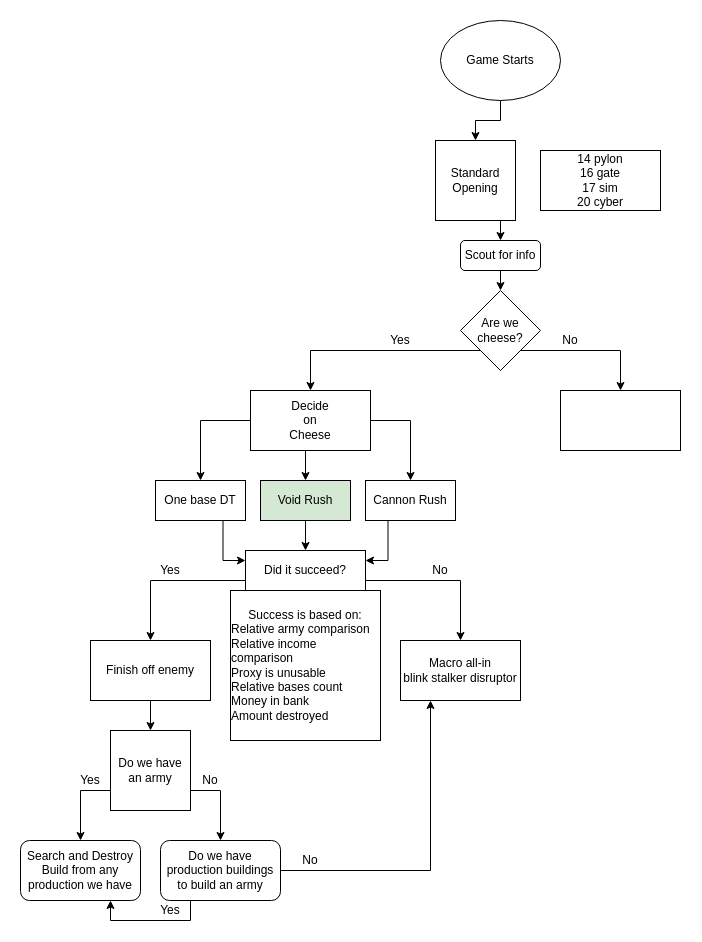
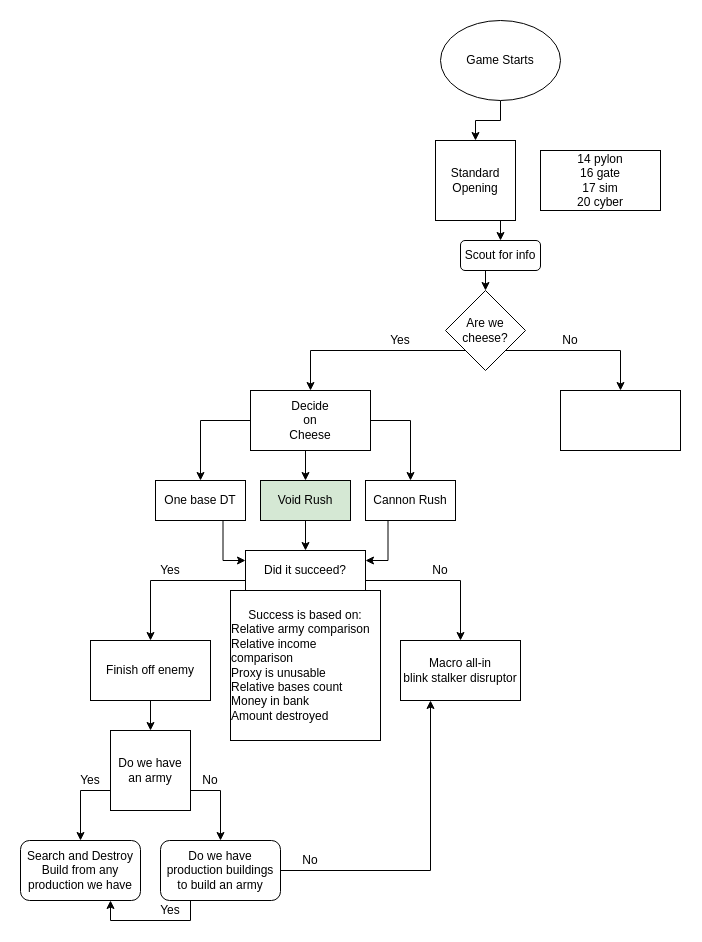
node "Are we cheese?": moved (501, 331) -> (486, 331)
